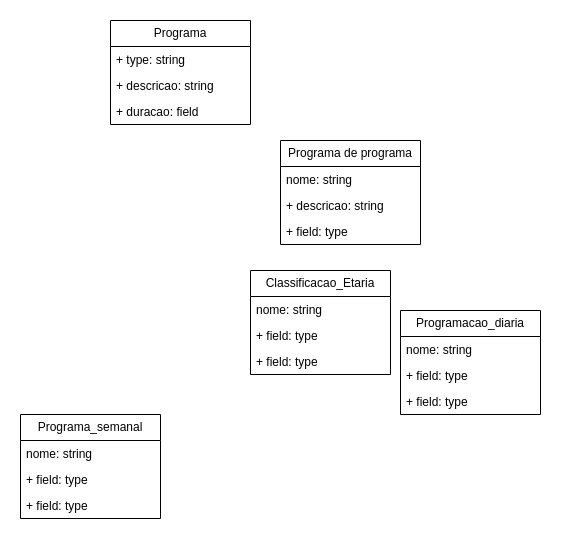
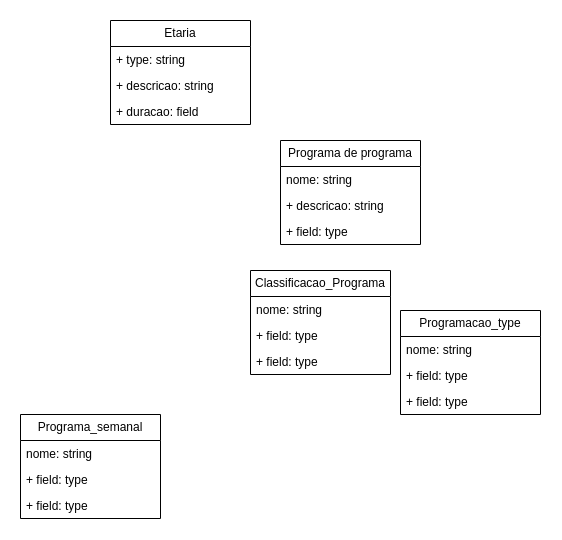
node "Programa": label "Programa" -> "Etaria"
node "Classificacao_Etaria": label "Classificacao_Etaria" -> "Classificacao_Programa"
node "Programacao_diaria": label "Programacao_diaria" -> "Programacao_type"
